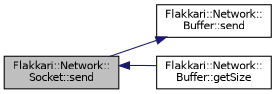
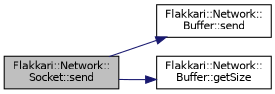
edge "Flakkari::Network:: Buffer::getSize" -> "Flakkari::Network:: Socket::send": reversed
